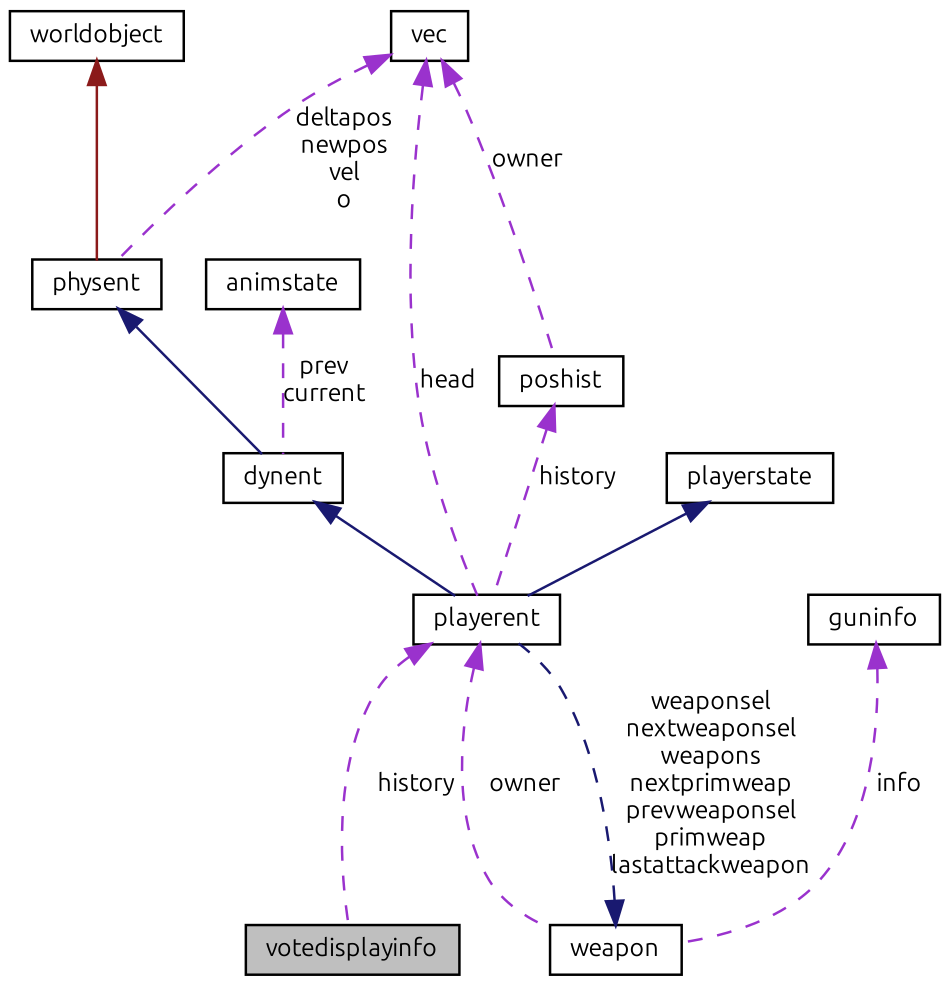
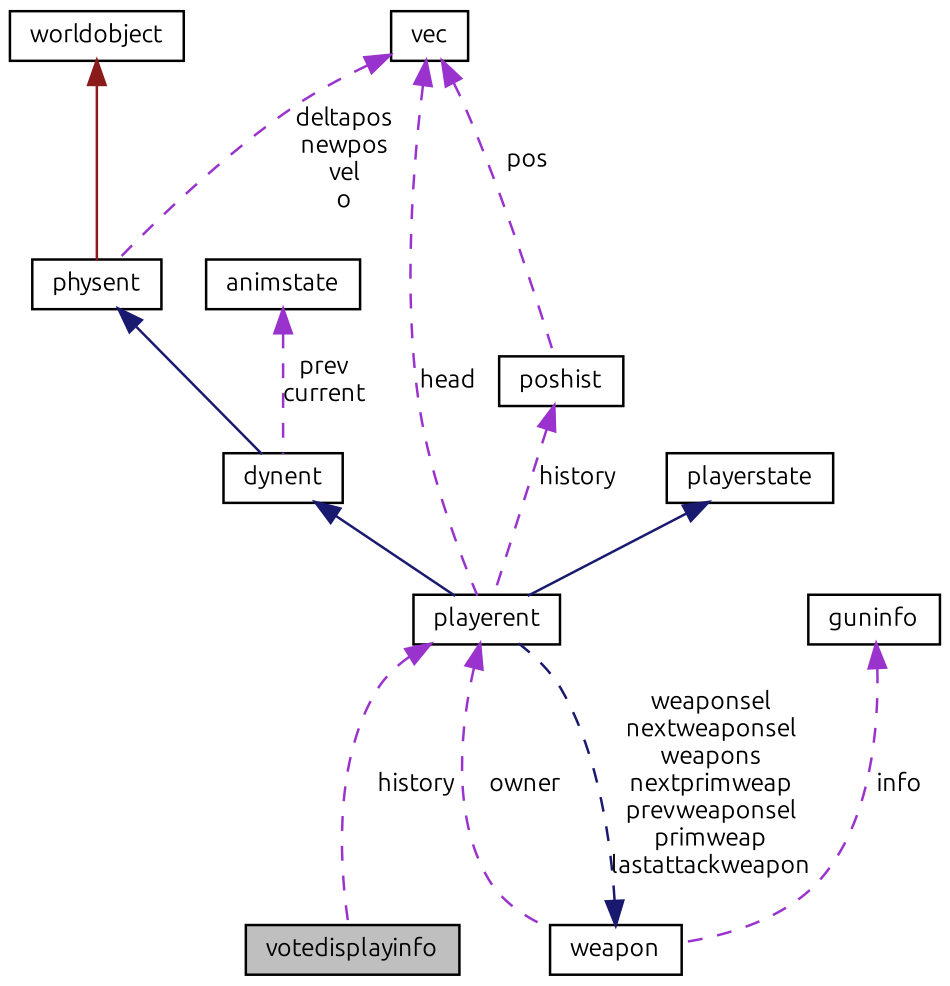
edge "poshist" -> "vec": label "owner" -> "pos"
